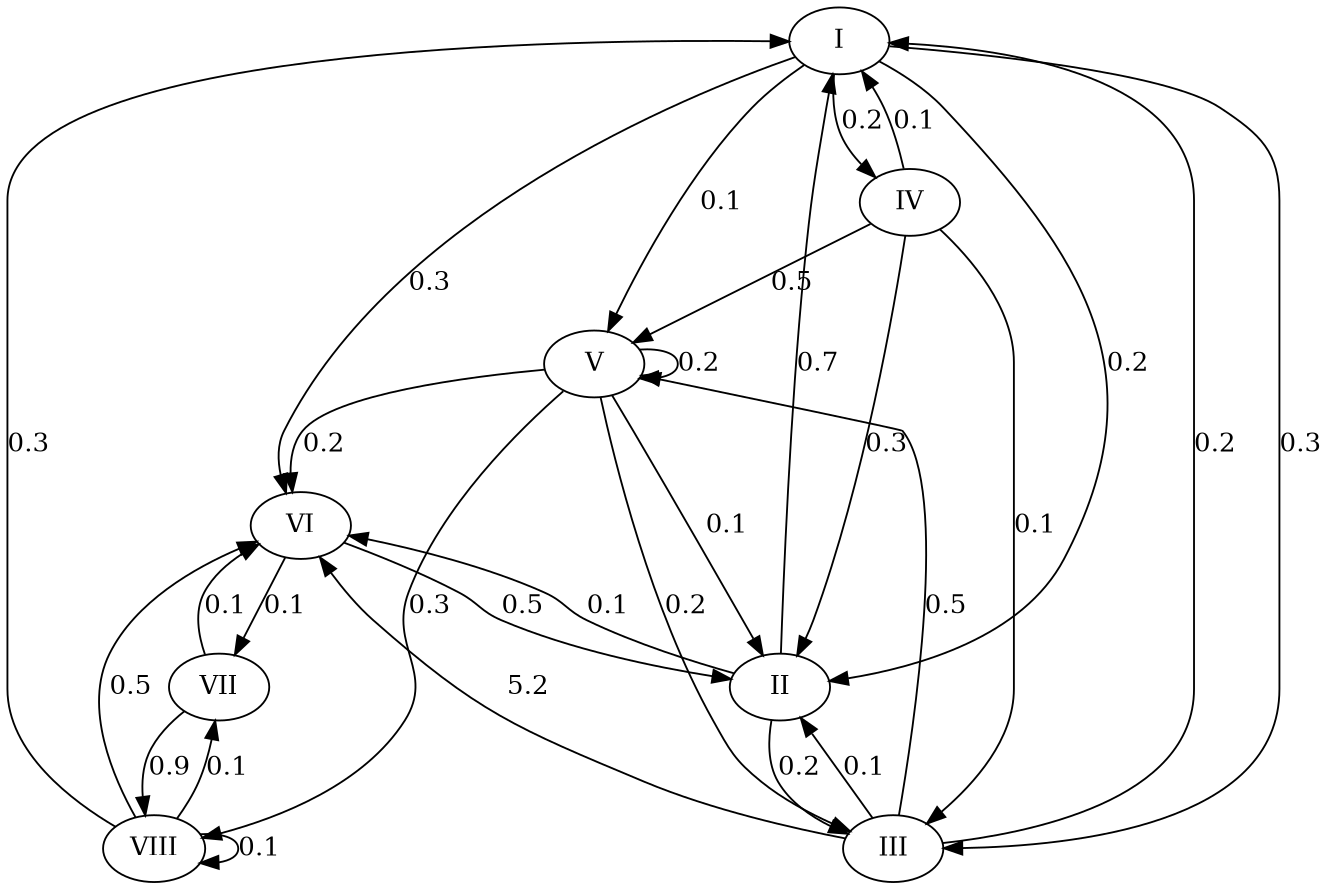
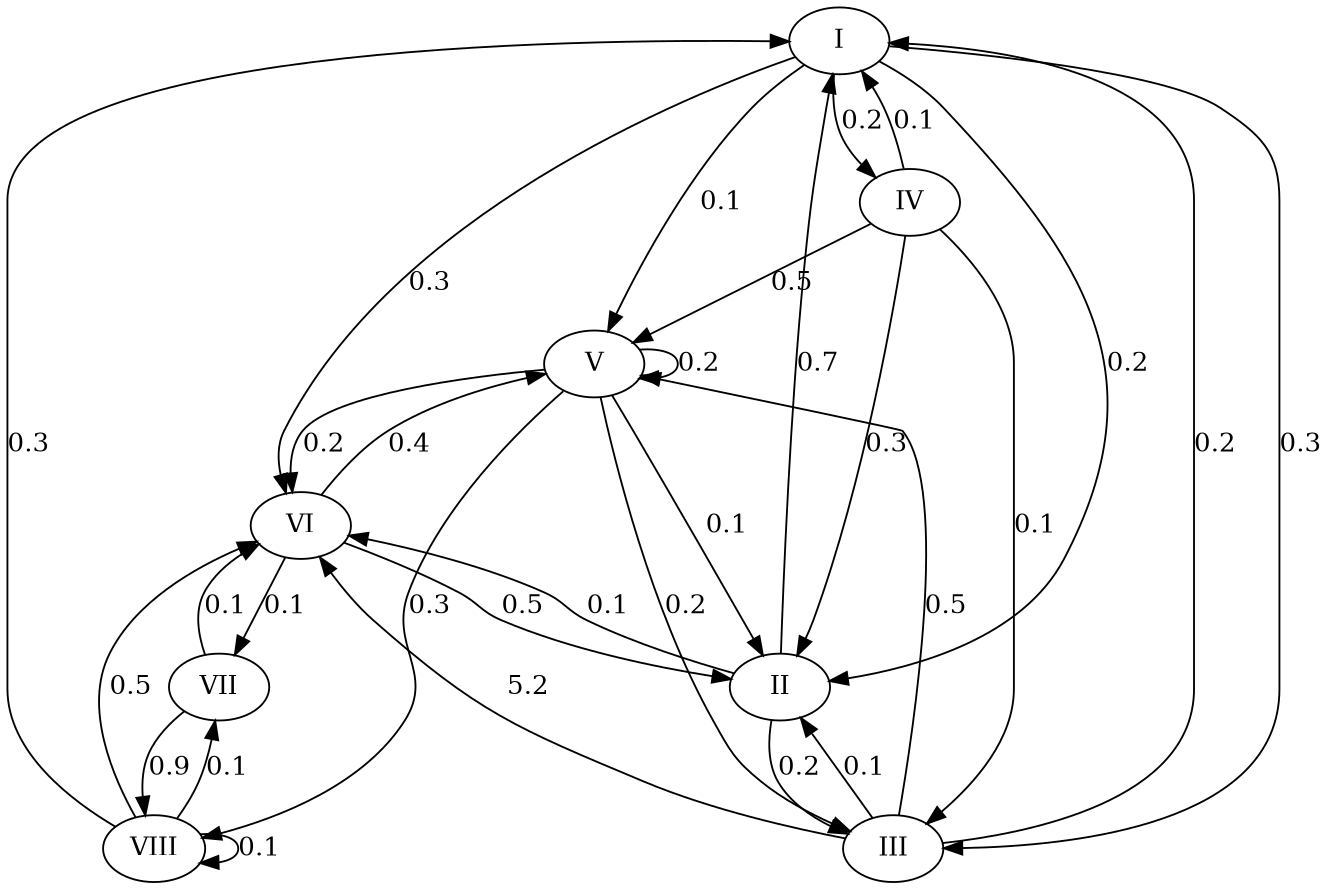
edge "VI" -> "V": added, label "0.4"
